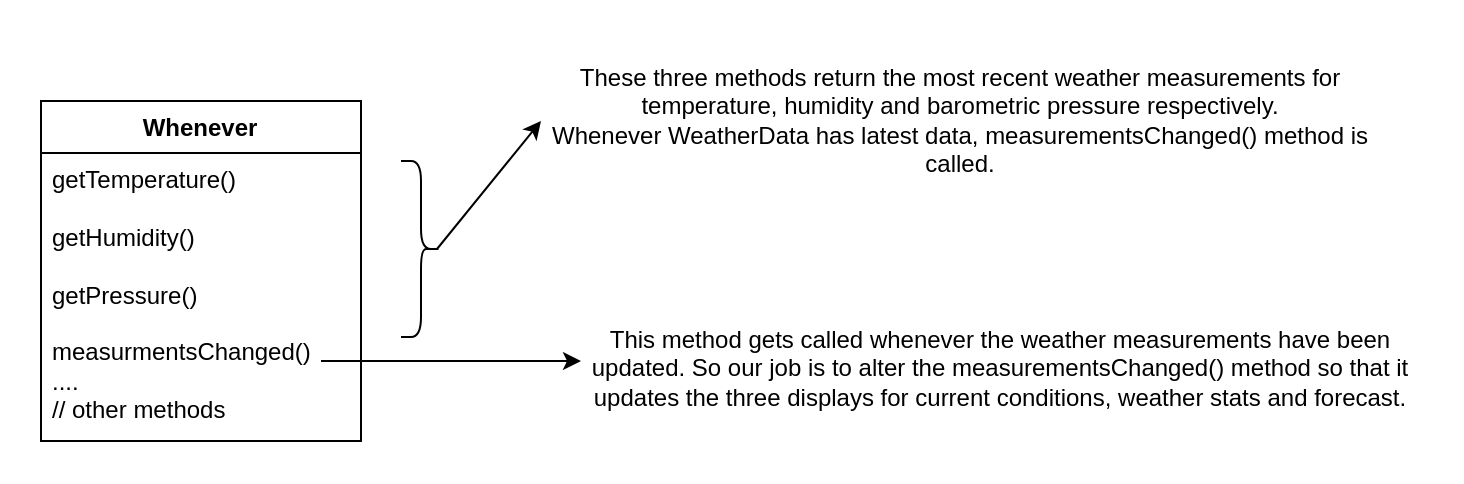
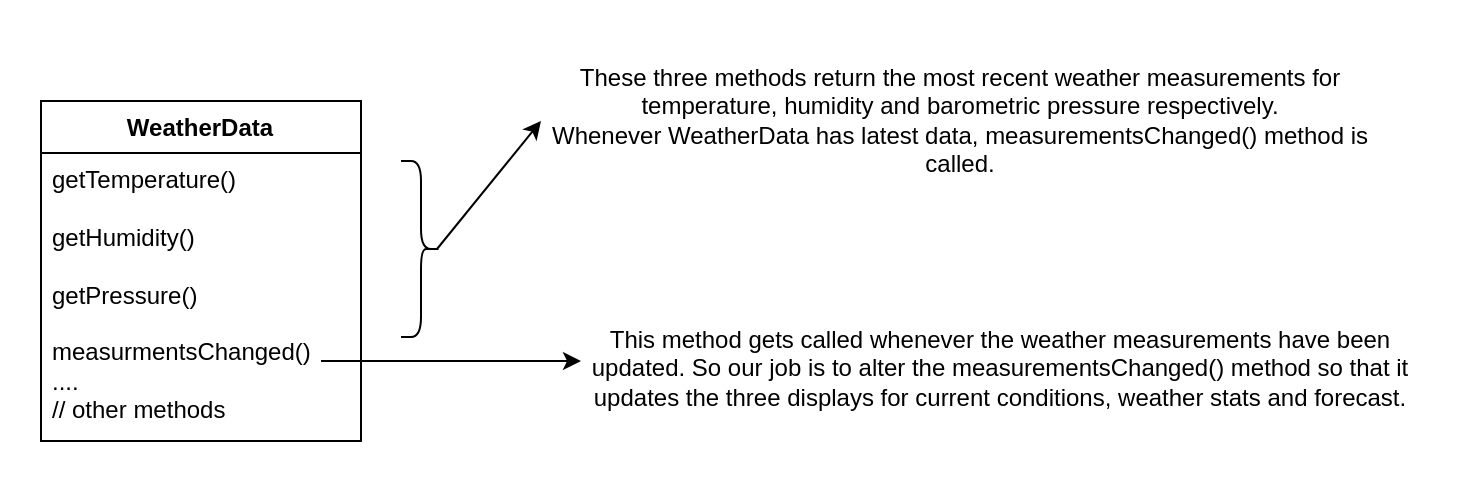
node "Whenever": label "Whenever" -> "WeatherData"
